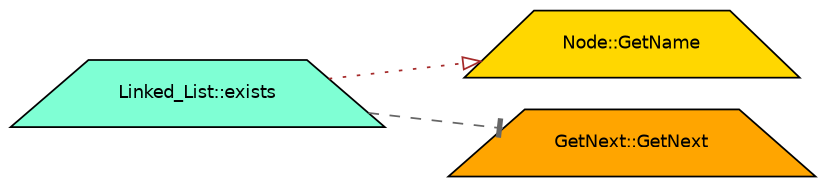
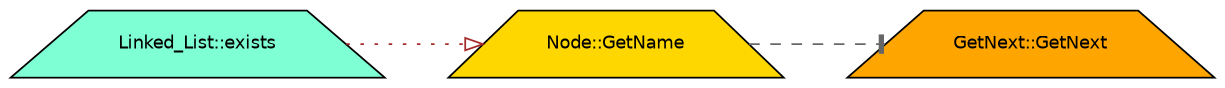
edge "Linked_List::exists" -> "GetNext::GetNext": now "Node::GetName" -> "GetNext::GetNext"
